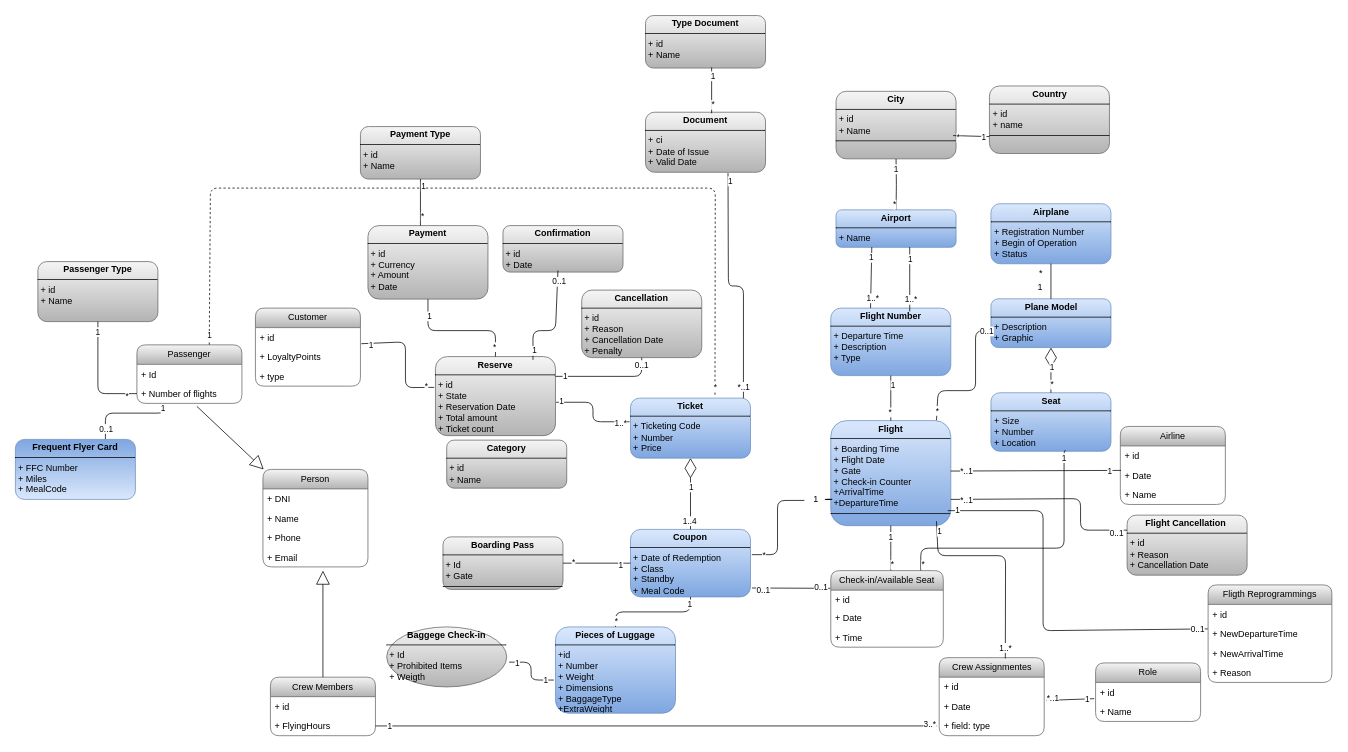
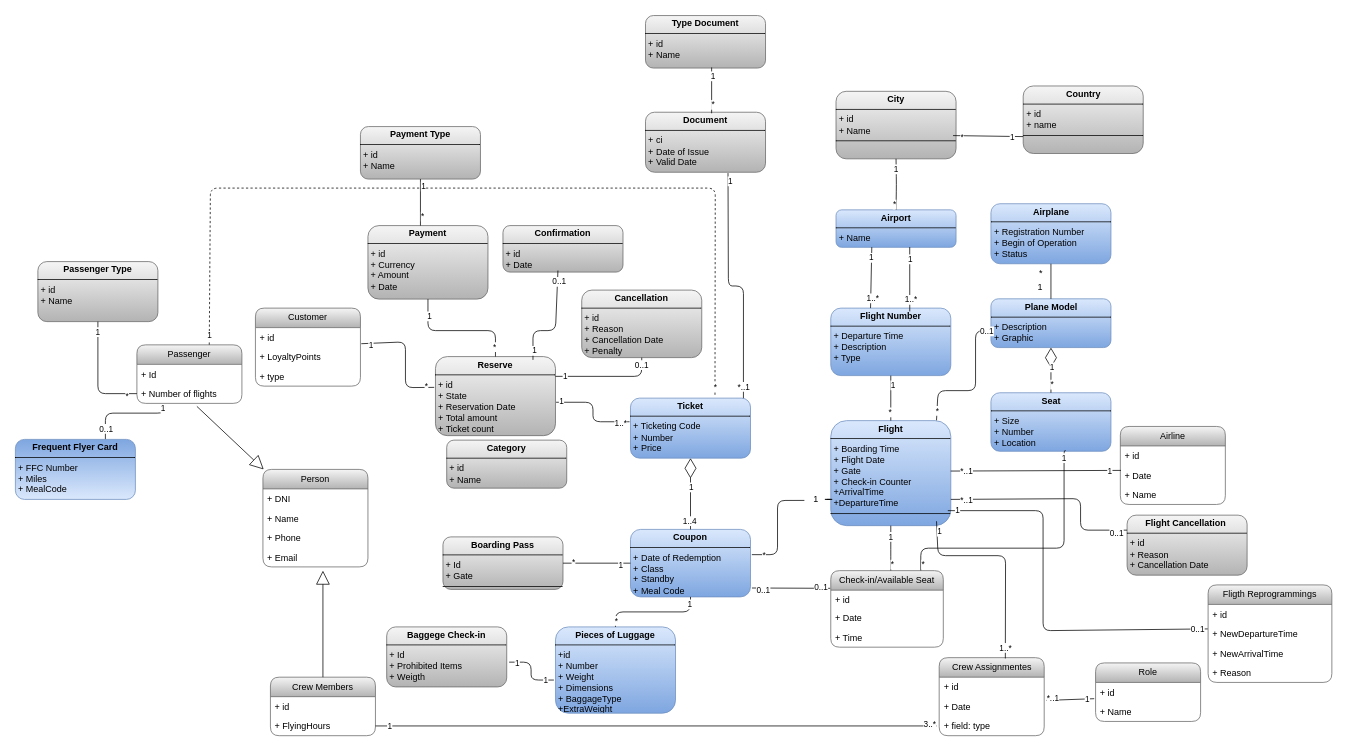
node "Country + id + name": moved (1049, 120) -> (1083, 120)
node "Baggege Check-in + Id + Prohibited Items + Weigth": shape ellipse -> rounded rectangle
